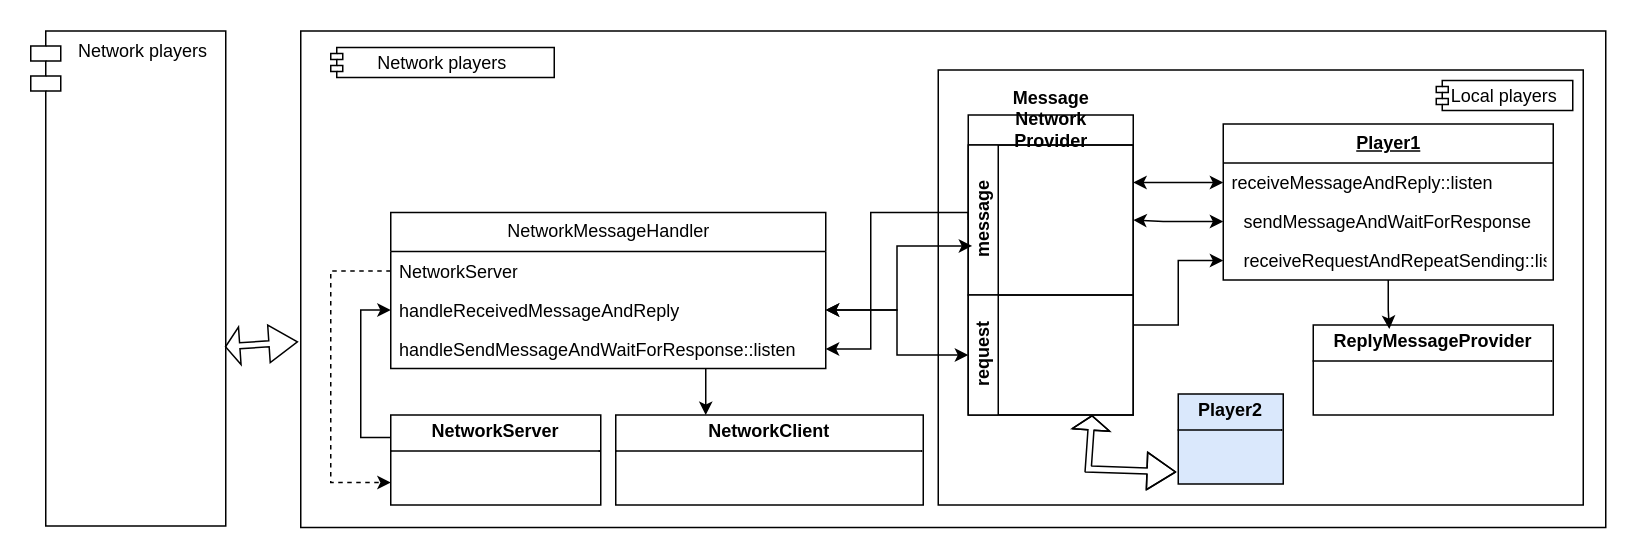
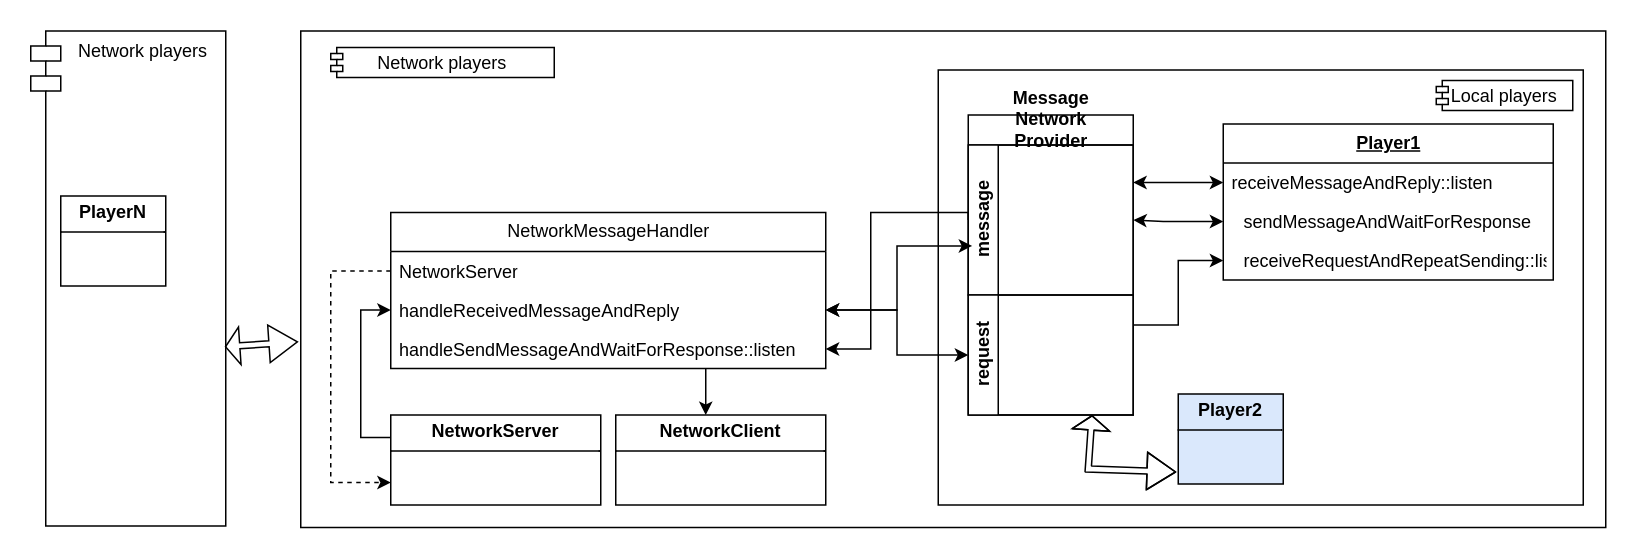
node "PlayerN": added
edge "Player1" -> "ReplyMessageProvider": removed
node "ReplyMessageProvider": removed
node "NetworkClient": size 308x90 -> 210x90
